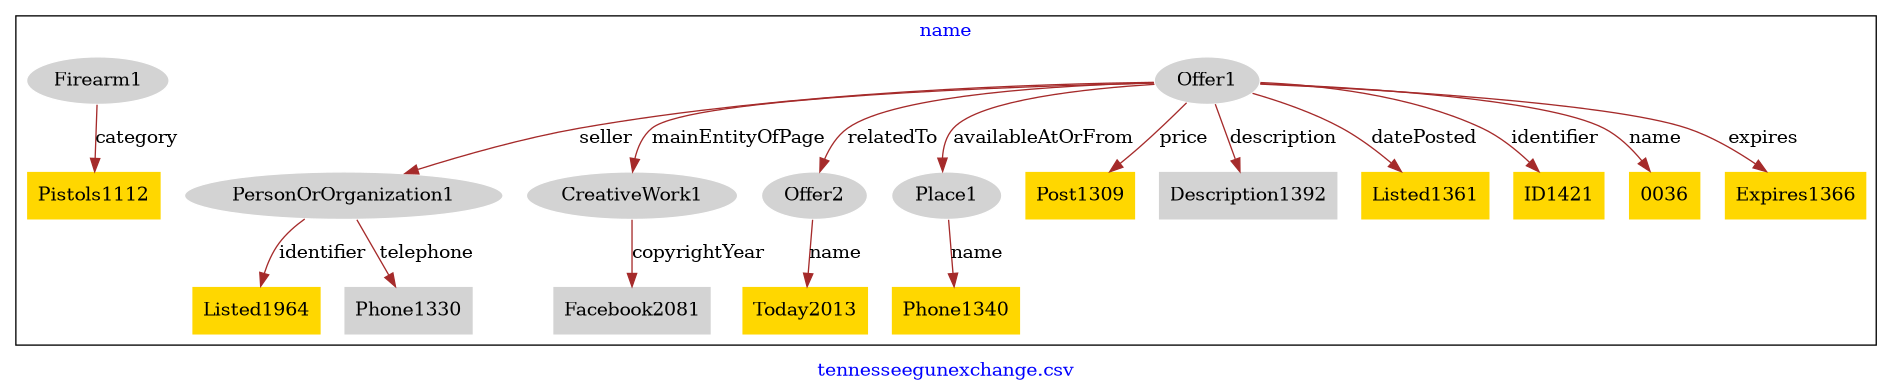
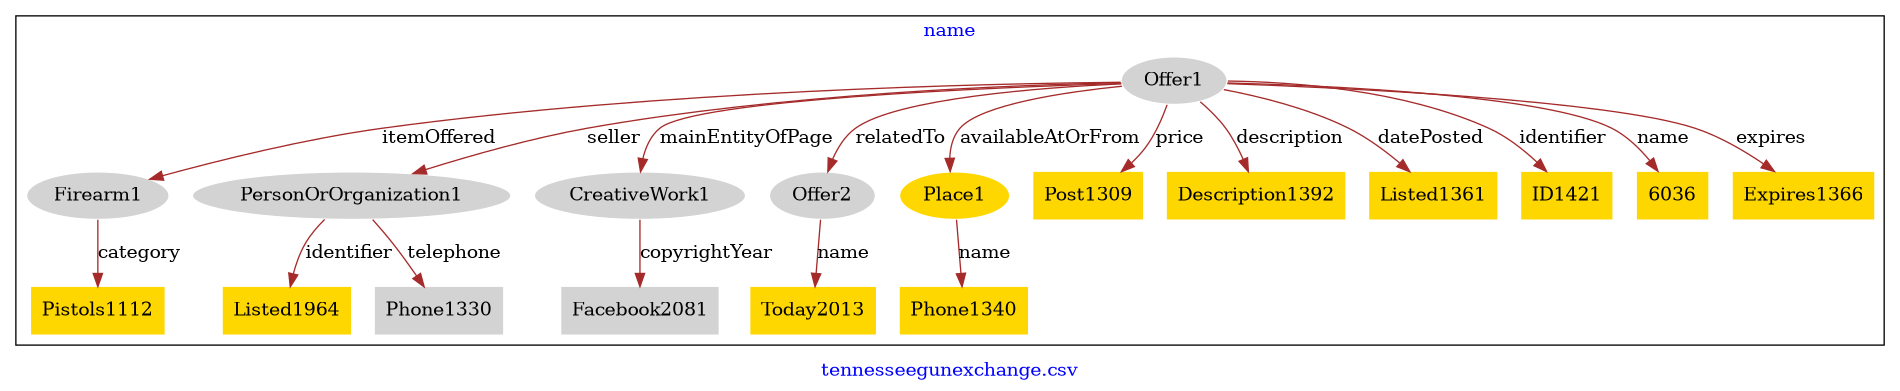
edge "Offer1" -> "Firearm1": added, label "itemOffered"
node "Place1": fillcolor lightgray -> gold
node "Description1392": fillcolor lightgray -> gold
node "0036": label "0036" -> "6036"
